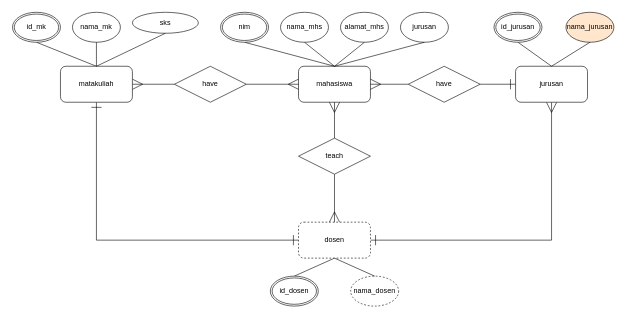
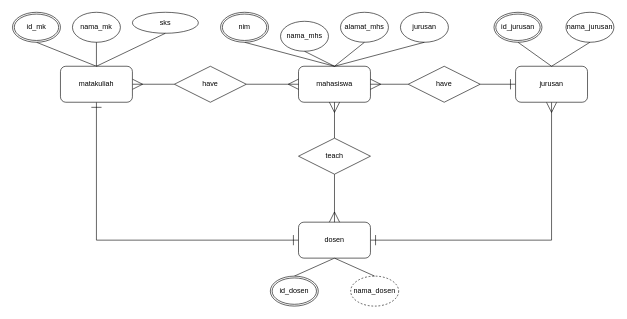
node "nama_mhs": moved (305, 27) -> (305, 36)
node "nama_jurusan": fillcolor #ffe6cc -> #ffffff
node "dosen": style dashed -> solid
